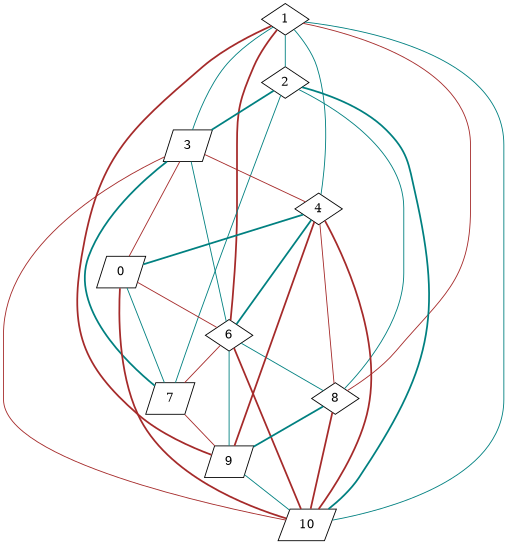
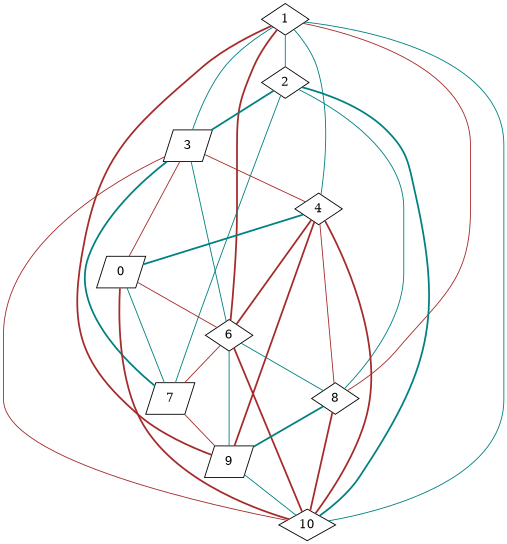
edge "4" -- "6": color teal -> brown
node "10": shape parallelogram -> diamond
